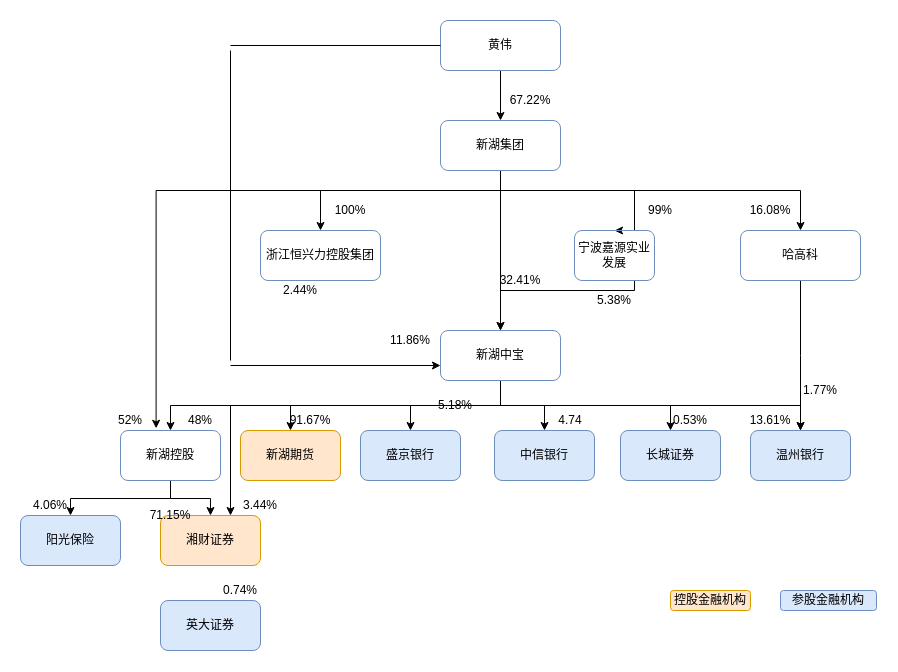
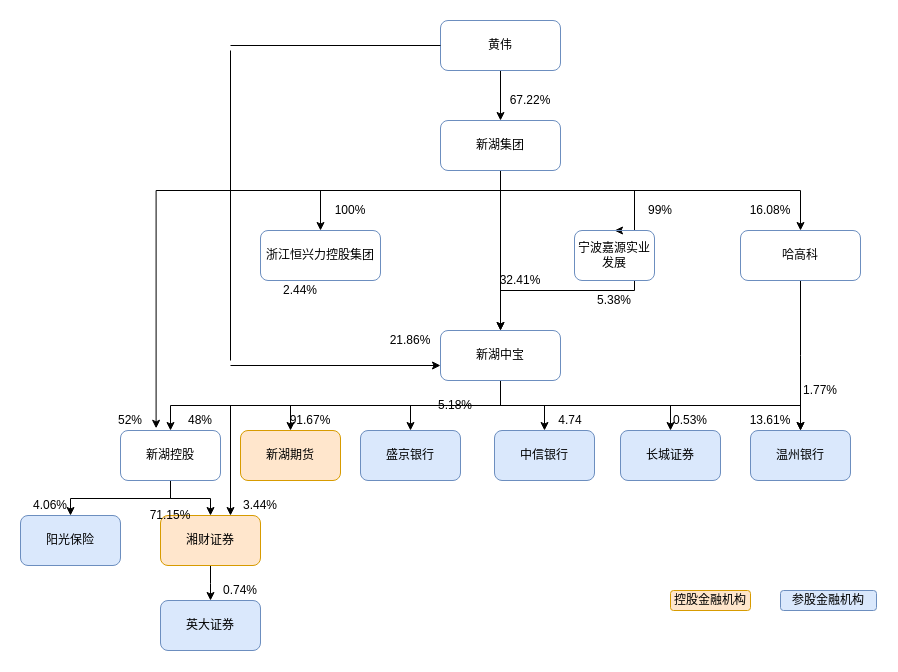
node "11.86%": label "11.86%" -> "21.86%"
edge "湘财证券" -> "英大证券": added
